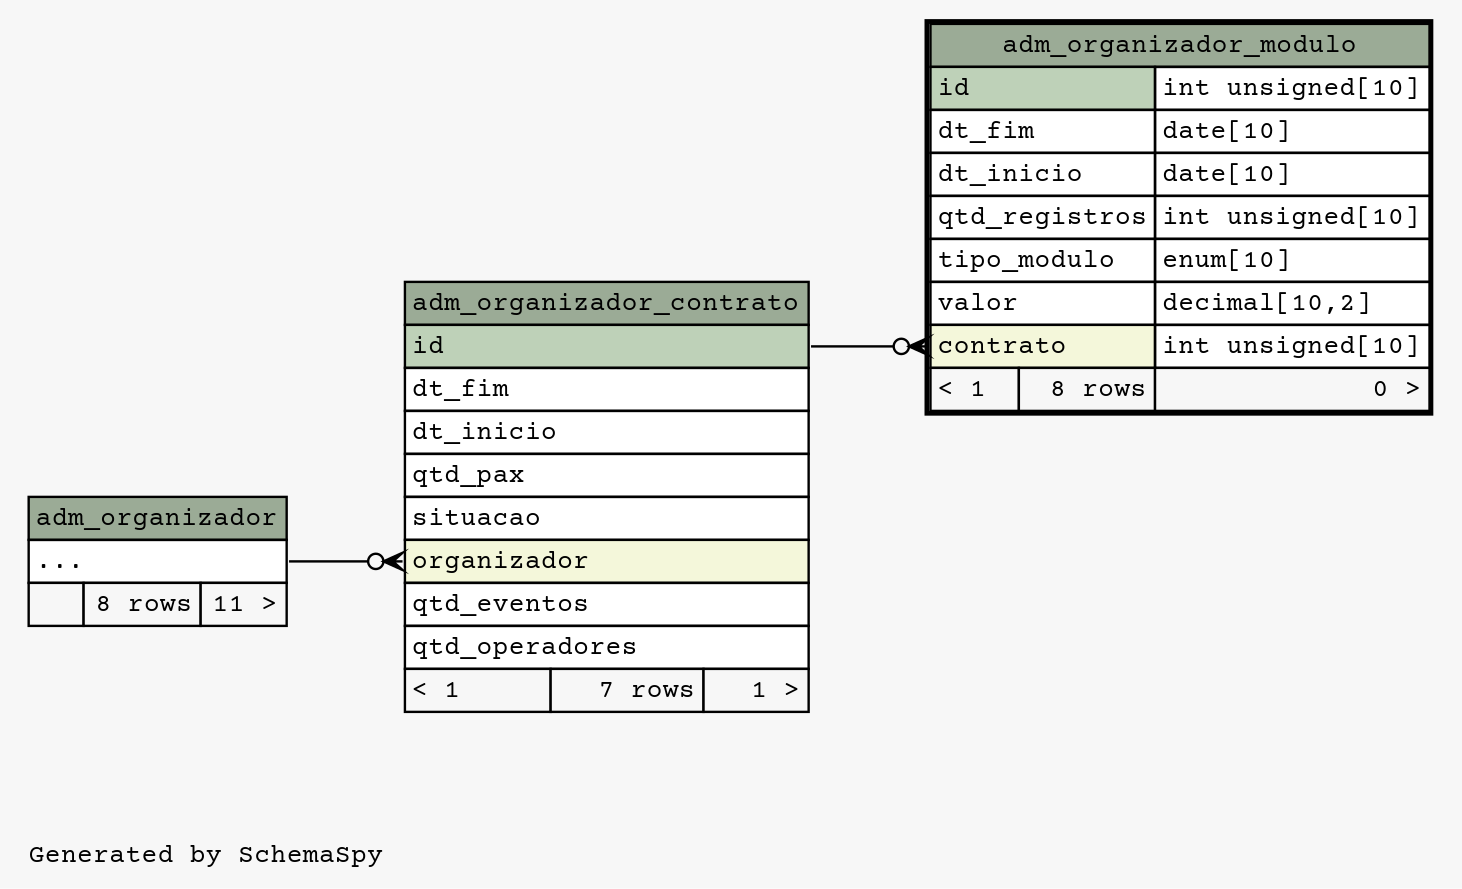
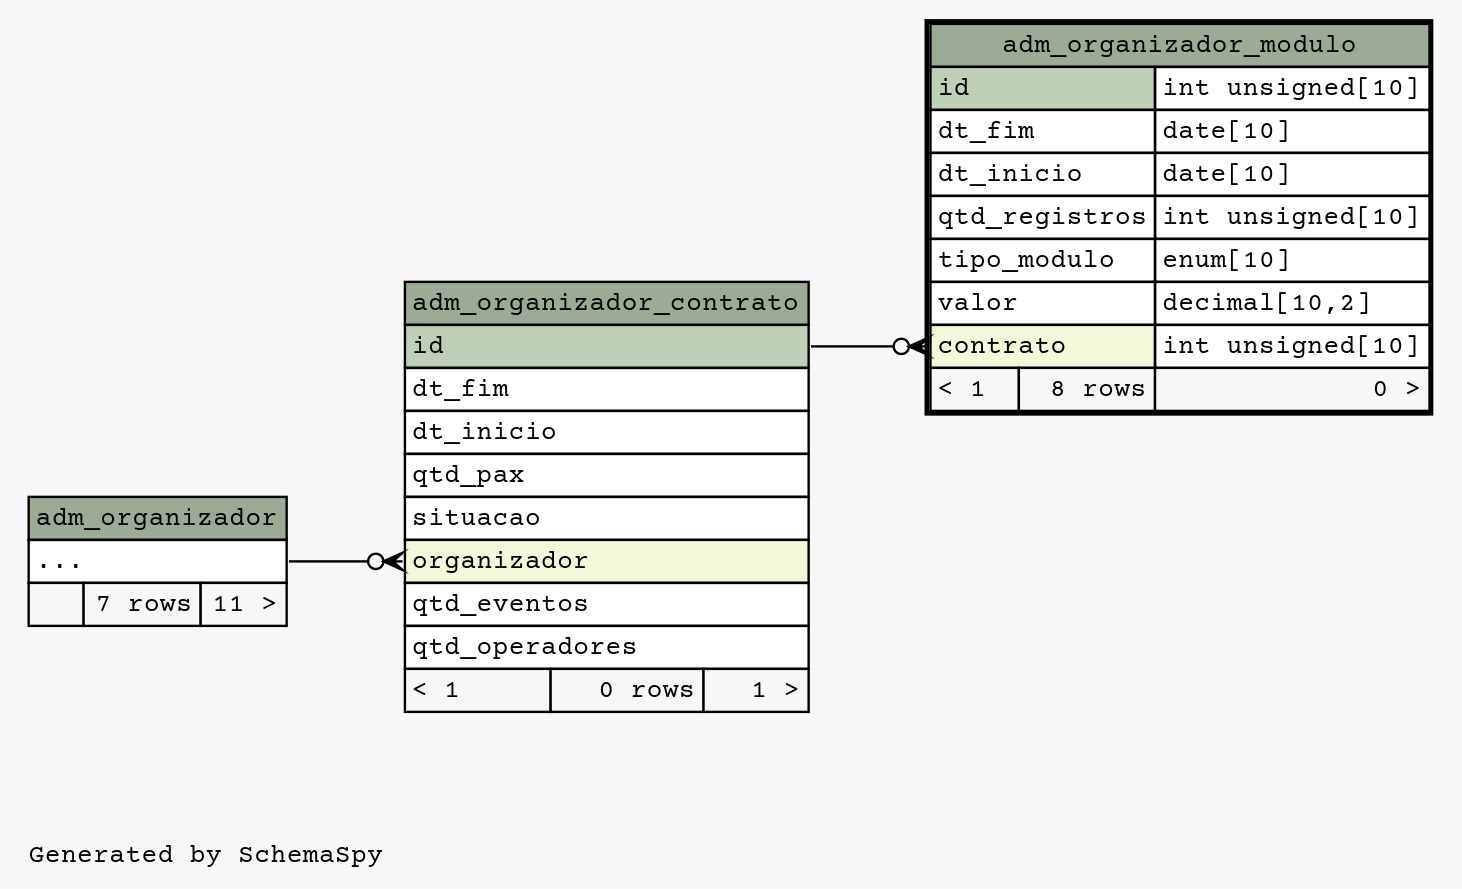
node "adm_organizador": text "8 rows" -> "7 rows"
node "adm_organizador_contrato": text "7 rows" -> "0 rows"
